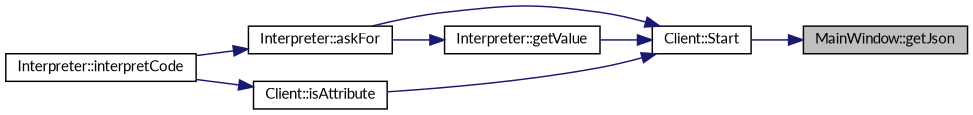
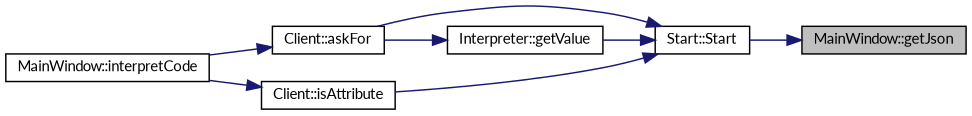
node "Interpreter::askFor": label "Interpreter::askFor" -> "Client::askFor"
node "Client::Start": label "Client::Start" -> "Start::Start"
node "Interpreter::interpretCode": label "Interpreter::interpretCode" -> "MainWindow::interpretCode"
